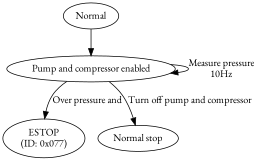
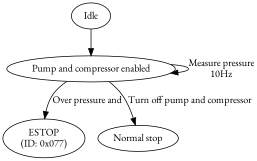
node "Normal": label "Normal" -> "Idle"
